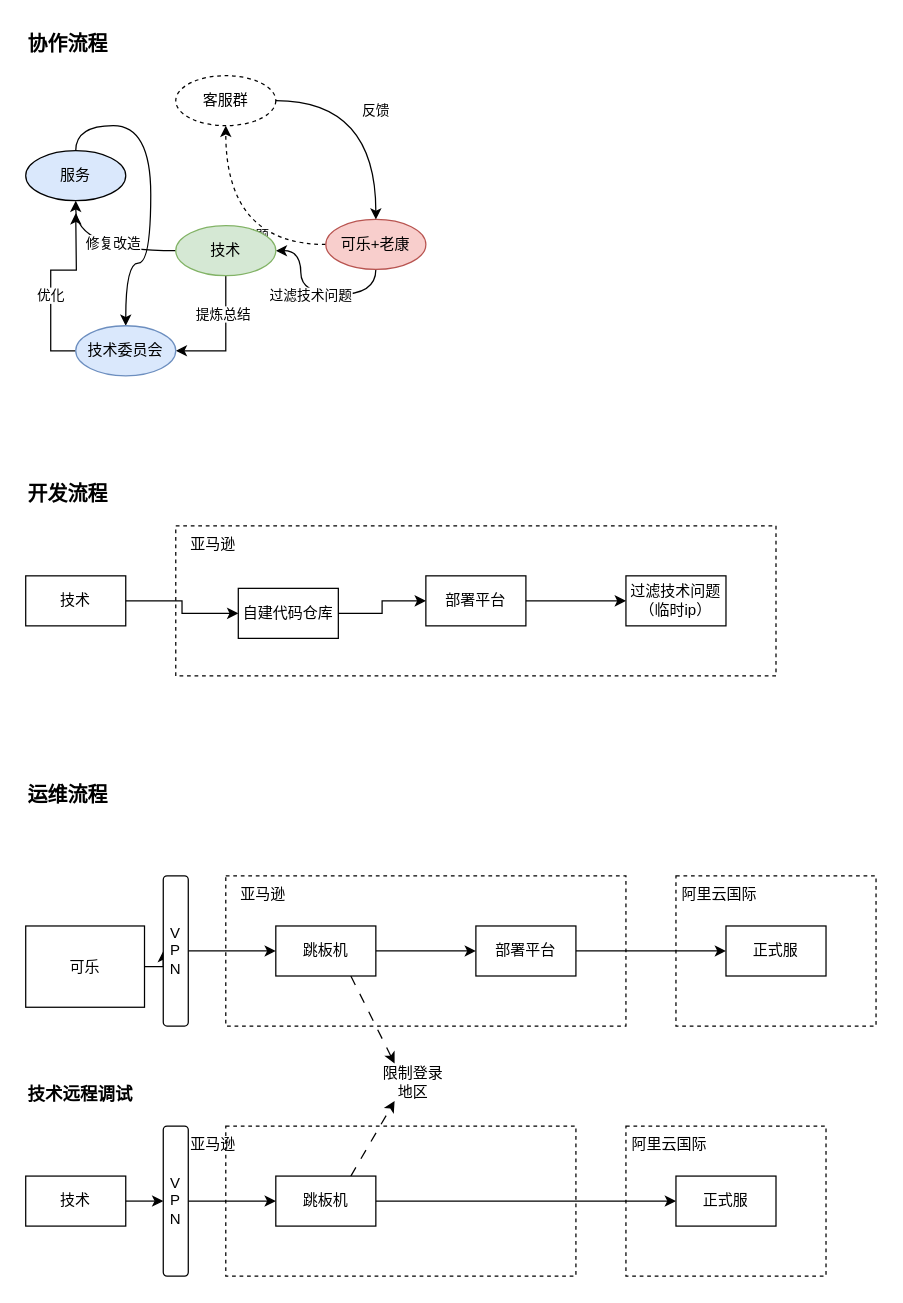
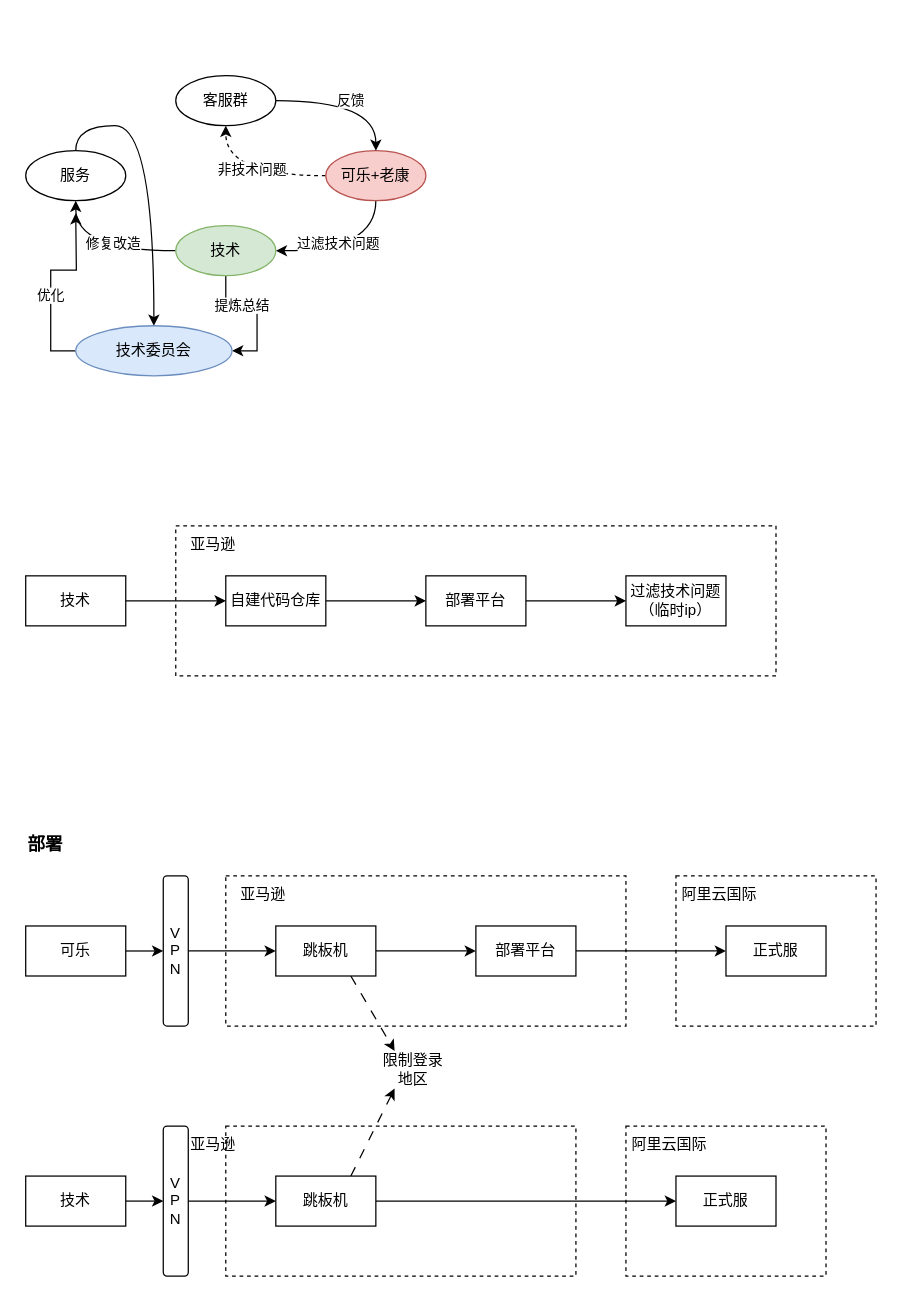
node "协作流程": removed
node "客服群": style dashed -> solid
node "服务": fillcolor #dae8fc -> #ffffff
node "可乐+老康": moved (376, 244) -> (376, 176)
node "技术委员会": size 100x50 -> 156x50
node "开发流程": removed
node "自建代码仓库": moved (288, 613) -> (276, 601)
node "运维流程": removed
node "部署": added
node "可乐": size 119x81 -> 100x50
node "限制登录地区": moved (413, 1082) -> (413, 1069)
node "技术远程调试": removed
